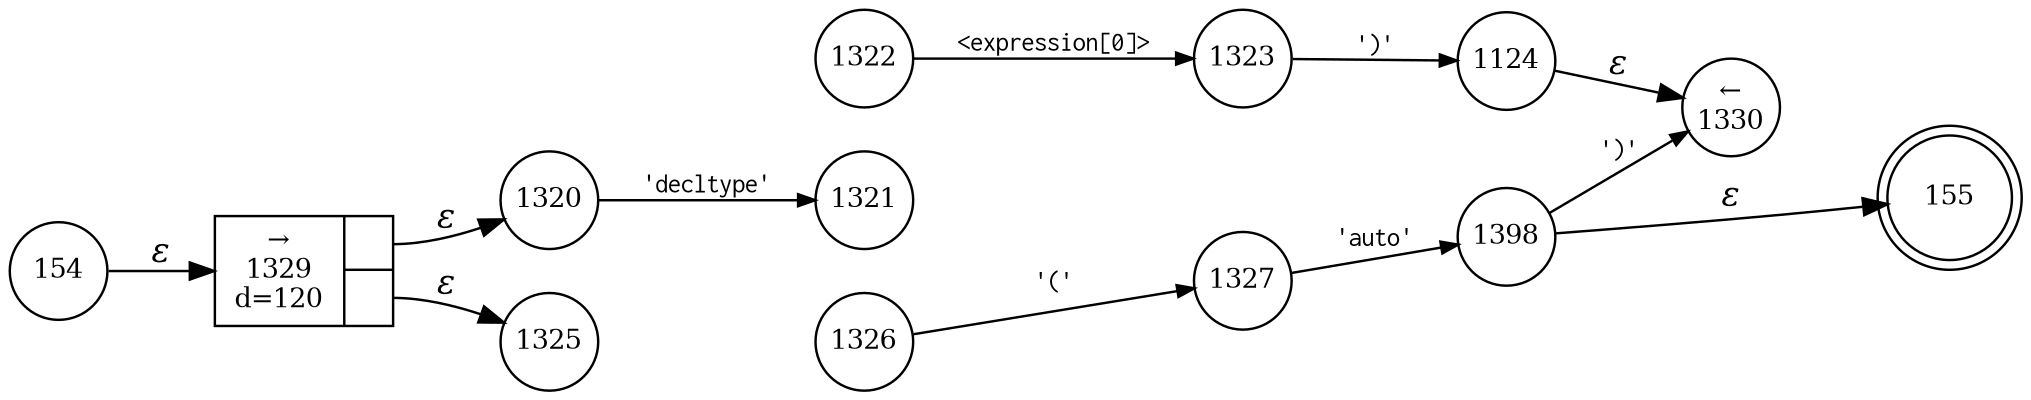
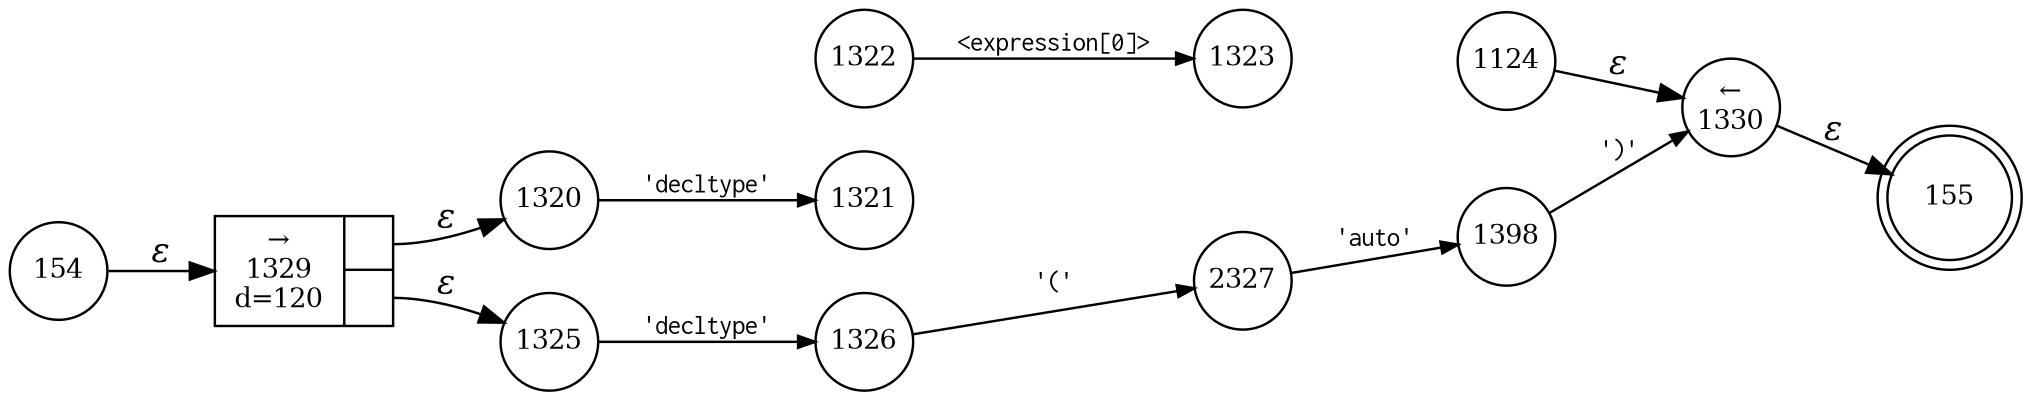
edge "1323" -> "1124": removed, label "')'"
edge "1398" -> "155": now "← 1330" -> "155"
node "1327": label "1327" -> "2327"
edge "1325" -> "1326": added, label "'decltype'"
